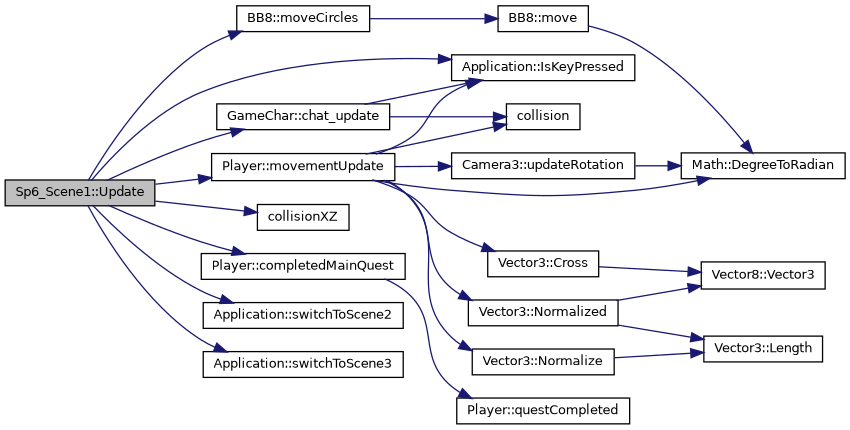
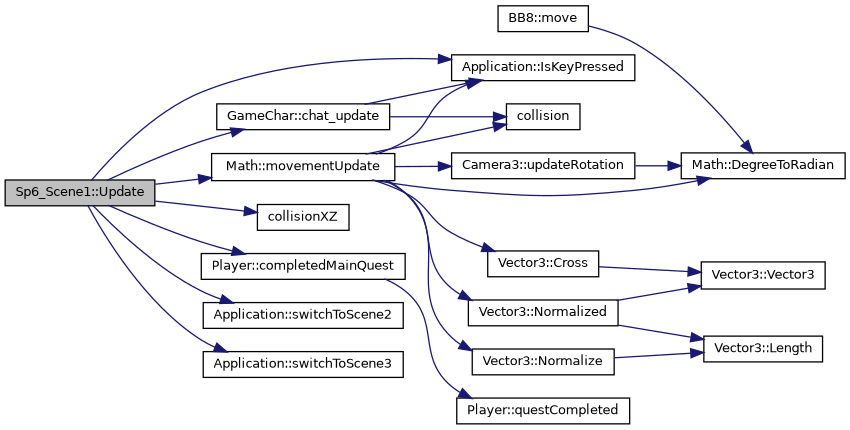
node "BB8::moveCircles": removed
node "Player::movementUpdate": label "Player::movementUpdate" -> "Math::movementUpdate"
node "Vector8::Vector3": label "Vector8::Vector3" -> "Vector3::Vector3"
